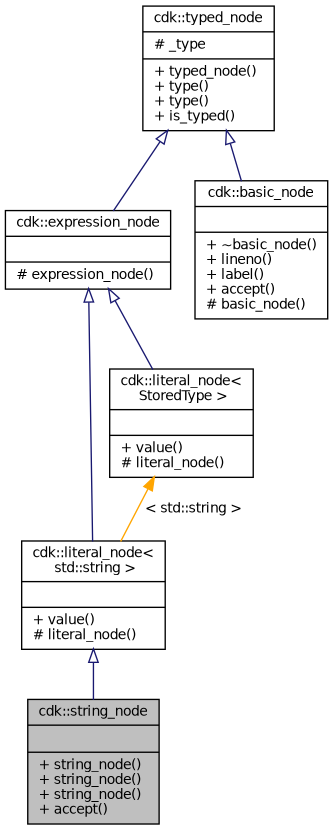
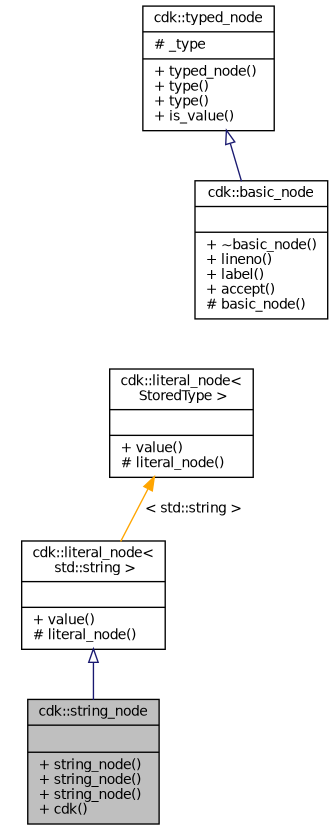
node "cdk::typed_node": text "+ is_typed()" -> "+ is_value()"
node "cdk::expression_node": removed
node "cdk::string_node": text "+ accept()" -> "+ cdk()"
